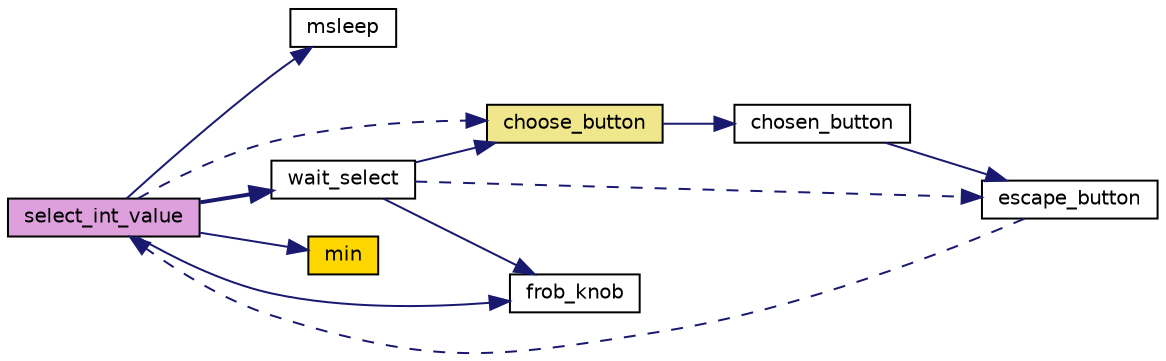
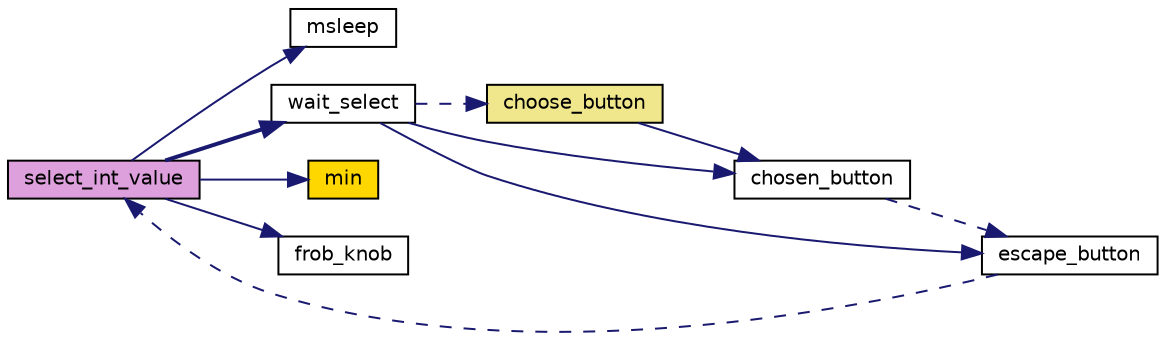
edge "select_int_value" -> "choose_button": removed
edge "wait_select" -> "choose_button": style solid -> dashed
edge "chosen_button" -> "escape_button": style solid -> dashed
edge "wait_select" -> "escape_button": style dashed -> solid
edge "wait_select" -> "frob_knob": now "wait_select" -> "chosen_button"
